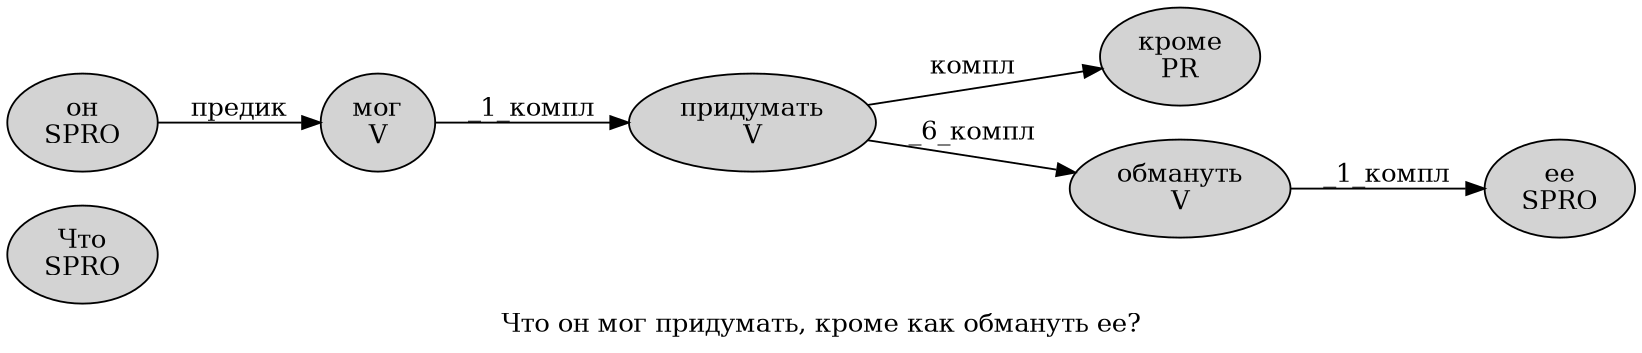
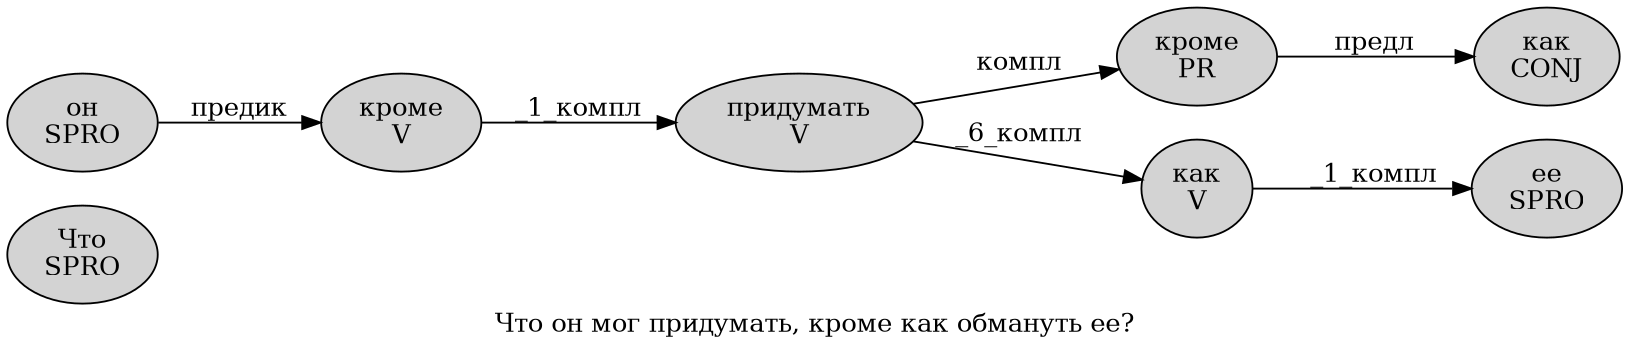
node "как CONJ": added
node "мог V": label "мог V" -> "кроме V"
node "обмануть V": label "обмануть V" -> "как V"
